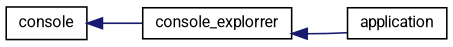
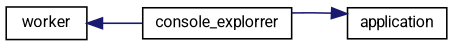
node "console": label "console" -> "worker"
edge "application" -> "console_explorrer": reversed
